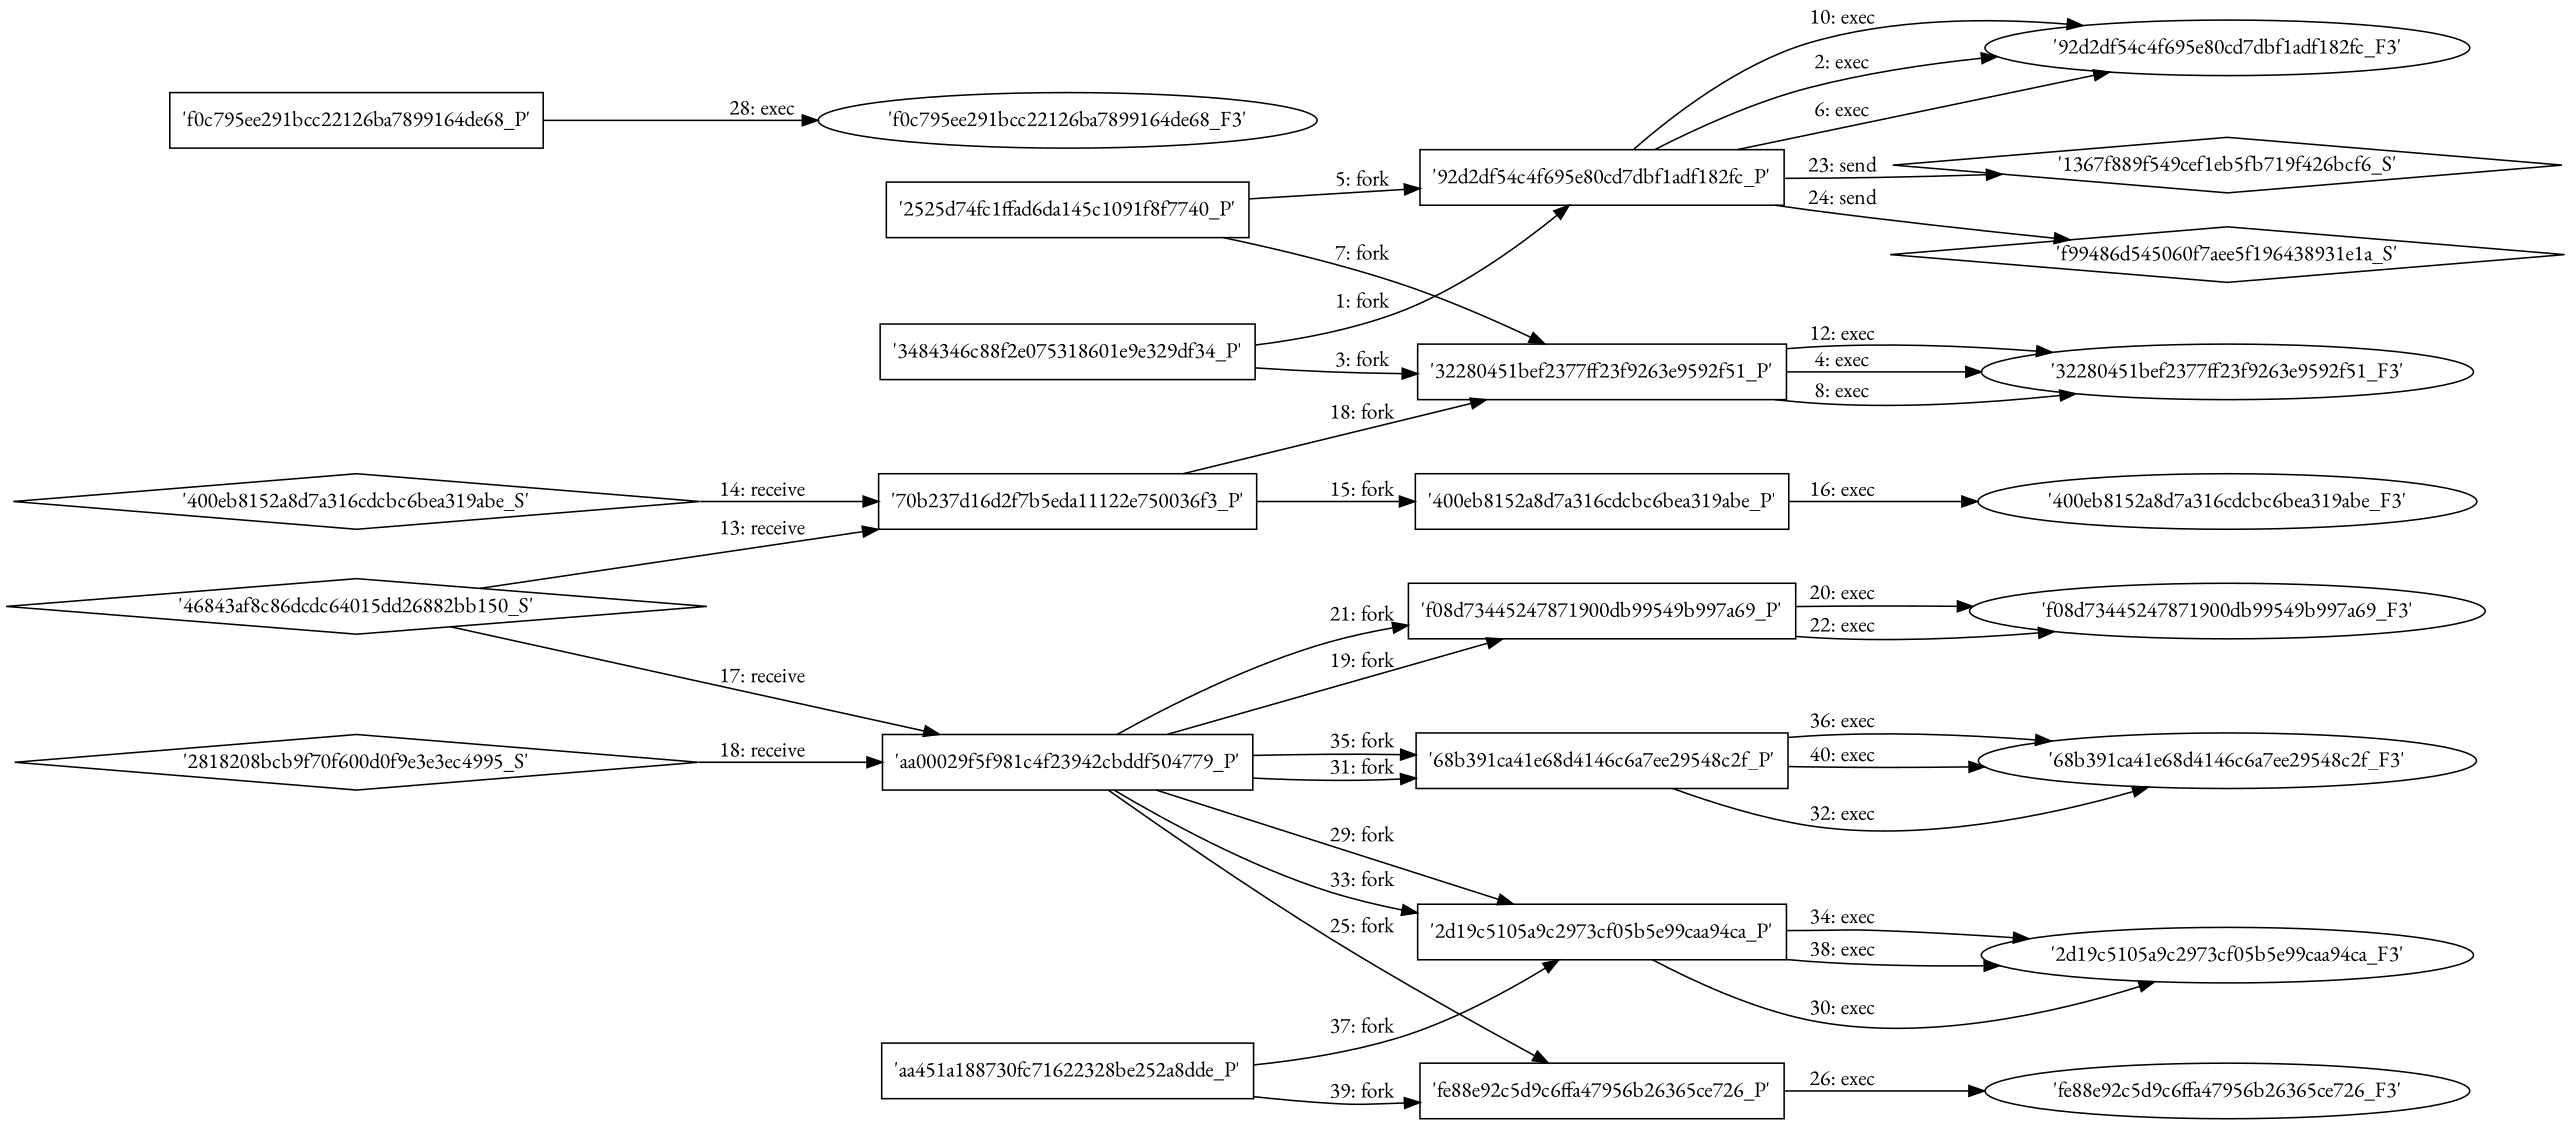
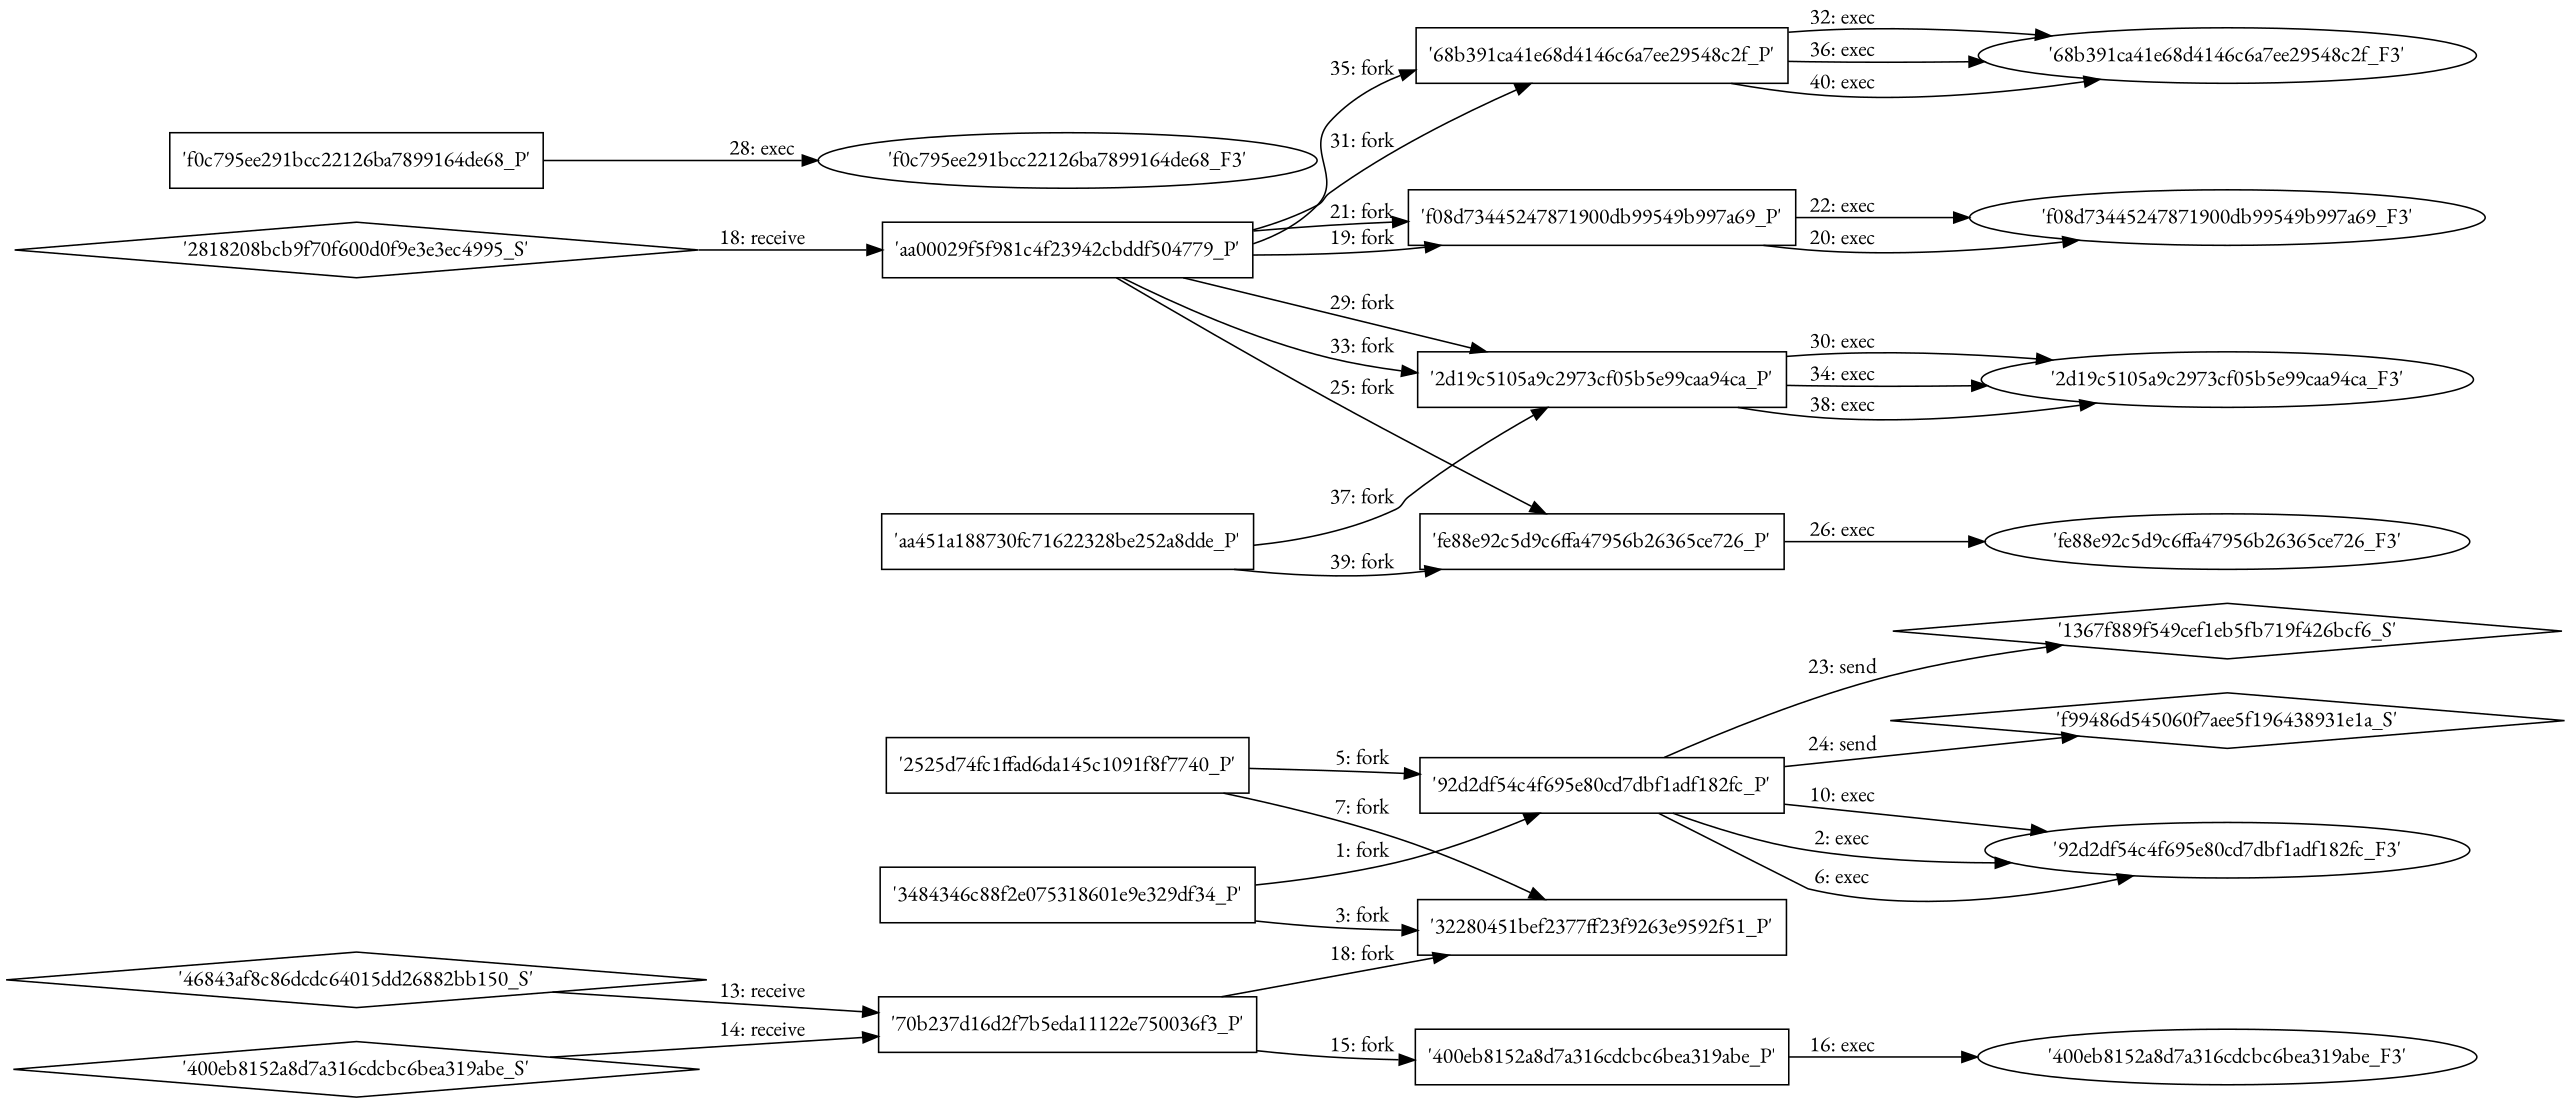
node "'32280451bef2377ff23f9263e9592f51_F3'": removed
edge "'46843af8c86dcdc64015dd26882bb150_S'" -> "'aa00029f5f981c4f23942cbddf504779_P'": removed, label "17: receive"
